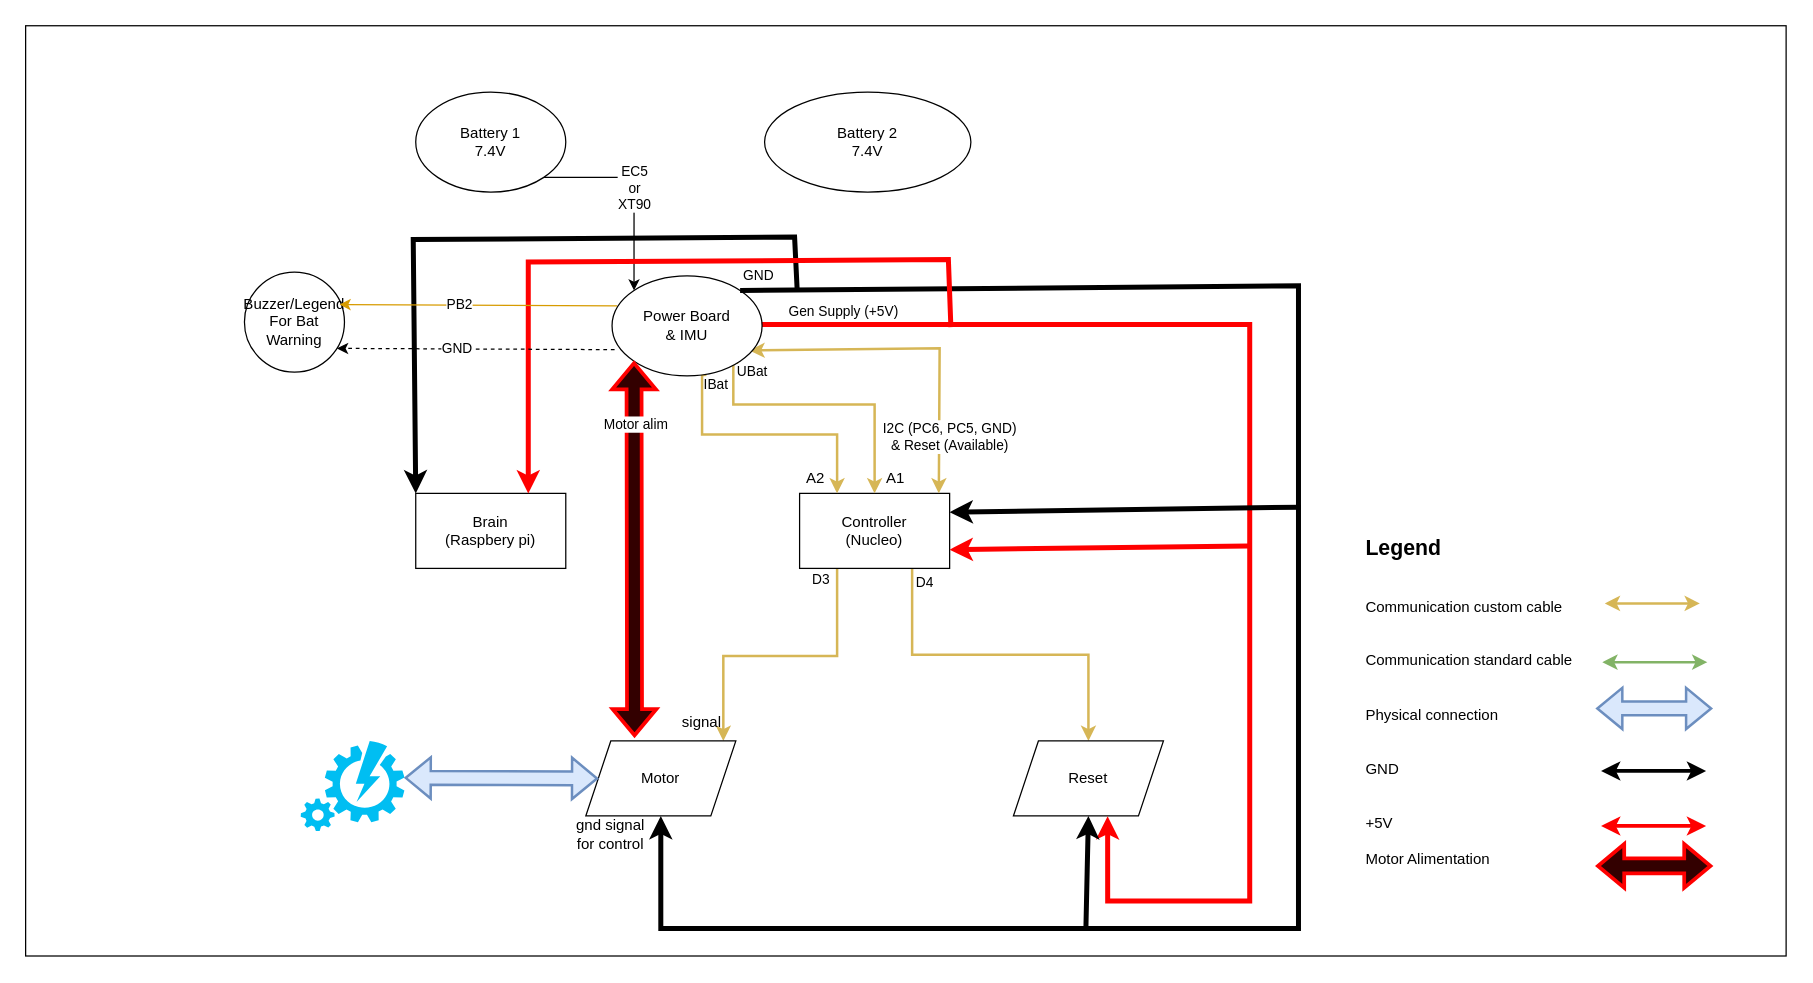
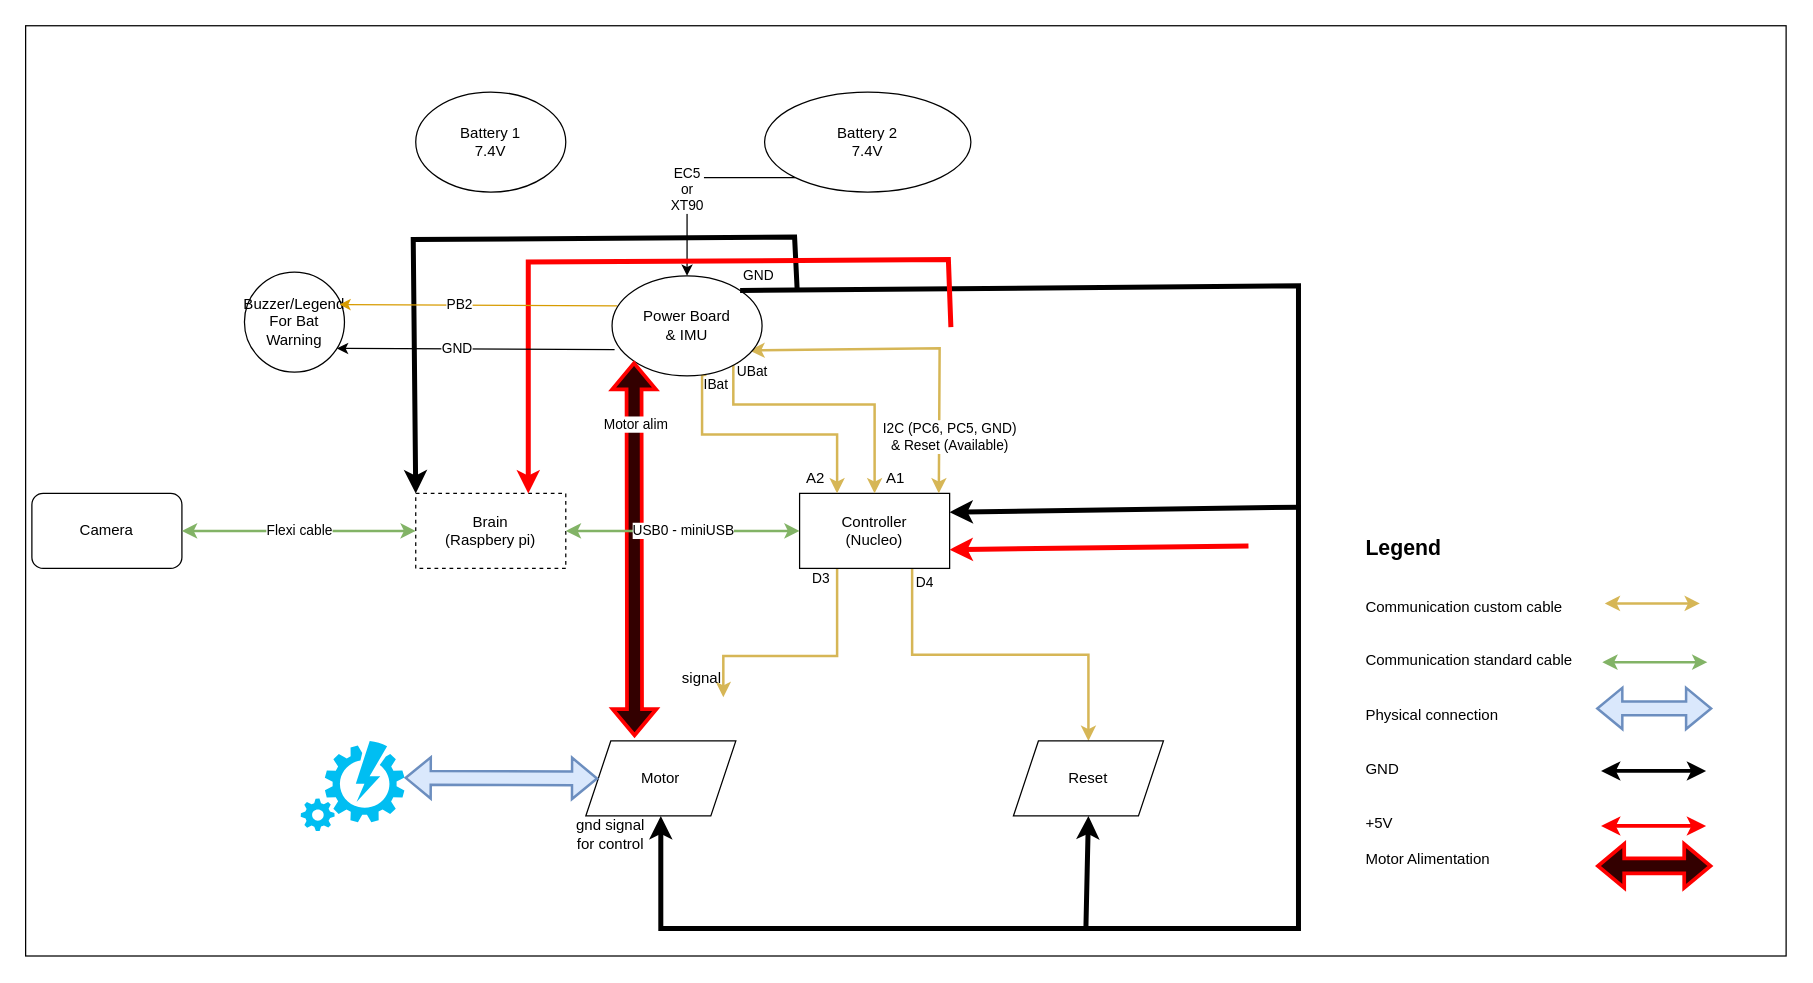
edge "Battery 2 7.4V" -> "Power Board & IMU": added, label "EC5 or XT90"
edge "Battery 1 7.4V" -> "Power Board & IMU": removed, label "EC5 or XT90"
edge "Power Board & IMU" -> "Buzzer/Legend For Bat Warning": style dashed -> solid
edge "Power Board & IMU" -> "Reset": removed, label "Gen Supply (+5V)"
node "Camera": added
edge "Camera" -- "Brain (Raspbery pi)": added, label "Flexi cable"
node "Brain (Raspbery pi)": style solid -> dashed
edge "Brain (Raspbery pi)" -- "Controller (Nucleo)": added, label "USB0 - miniUSB"
node "signal": moved (702, 722) -> (702, 678)
